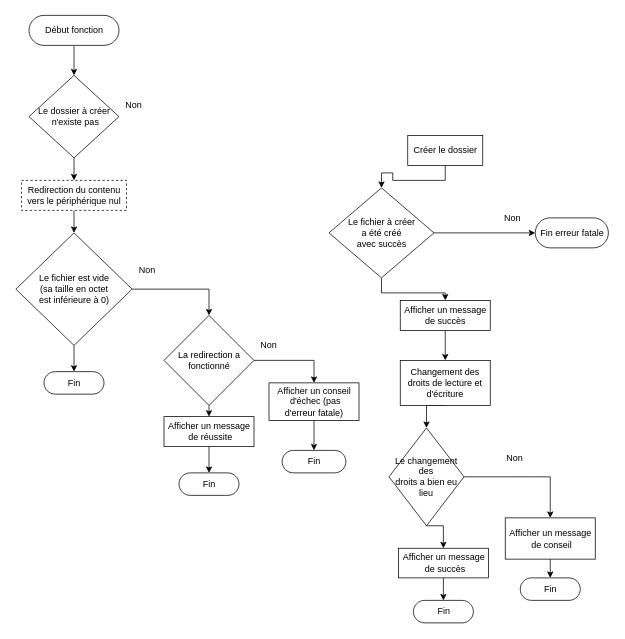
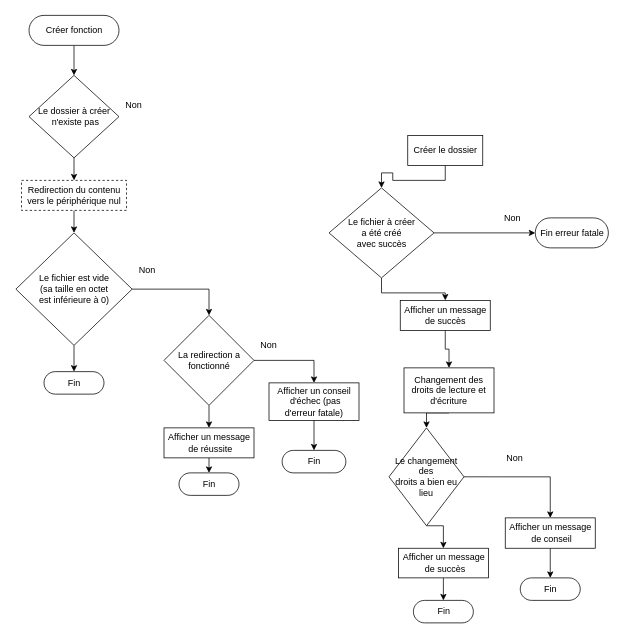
node "Début fonction": label "Début fonction" -> "Créer fonction"
node "Changement des droits de lecture et d'écriture": moved (445, 383) -> (449, 390)
node "Afficher un message de réussite": moved (209, 432) -> (209, 443)
node "Afficher un message de conseil": size 90x41 -> 90x30
